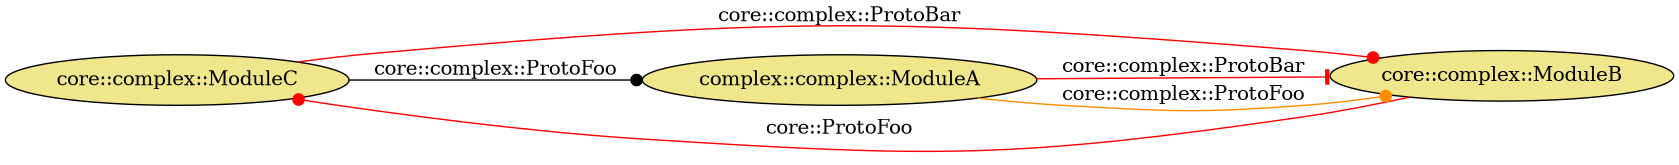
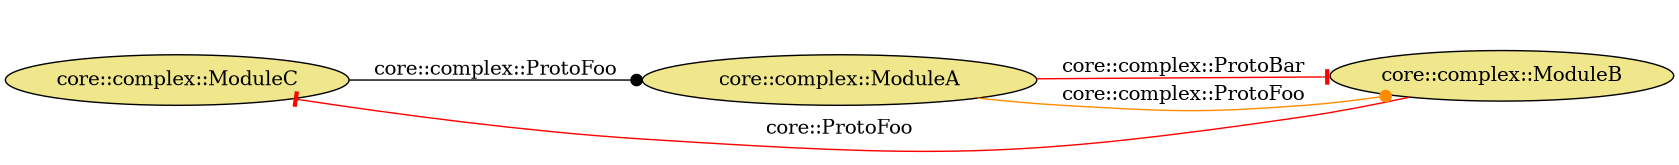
edge "core::complex::ModuleC" -> "core::complex::ModuleB": removed, label "core::complex::ProtoBar"
node "complex::complex::ModuleA": label "complex::complex::ModuleA" -> "core::complex::ModuleA"
edge "core::complex::ModuleB" -> "core::complex::ModuleC": arrowhead dot -> tee
